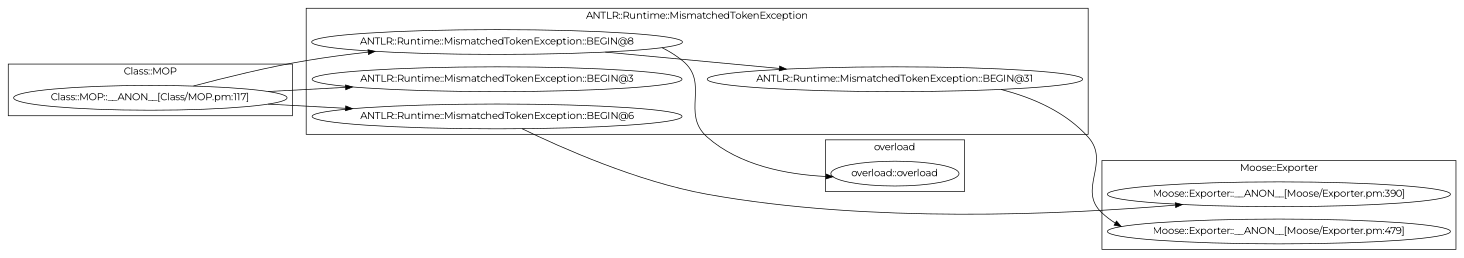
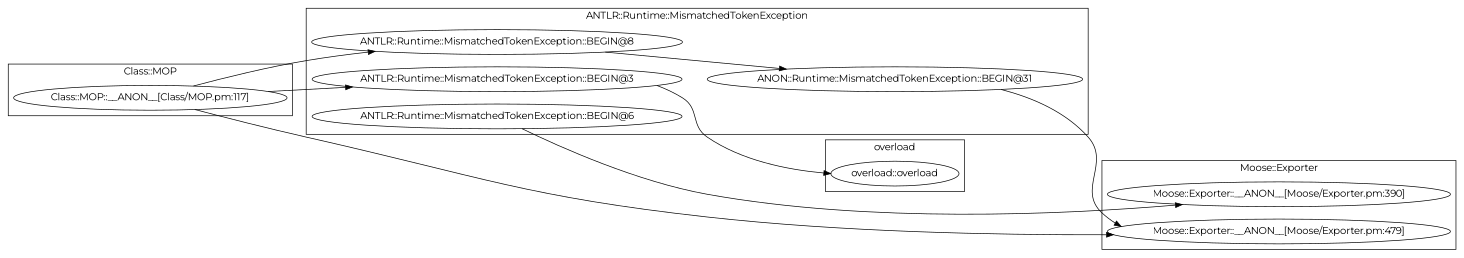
node "ANTLR::Runtime::MismatchedTokenException::BEGIN@31": label "ANTLR::Runtime::MismatchedTokenException::BEGIN@31" -> "ANON::Runtime::MismatchedTokenException::BEGIN@31"
edge "Class::MOP::__ANON__[Class/MOP.pm:117]" -> "ANTLR::Runtime::MismatchedTokenException::BEGIN@6": now "Class::MOP::__ANON__[Class/MOP.pm:117]" -> "Moose::Exporter::__ANON__[Moose/Exporter.pm:479]"
edge "ANTLR::Runtime::MismatchedTokenException::BEGIN@8" -> "overload::overload": now "ANTLR::Runtime::MismatchedTokenException::BEGIN@3" -> "overload::overload"
